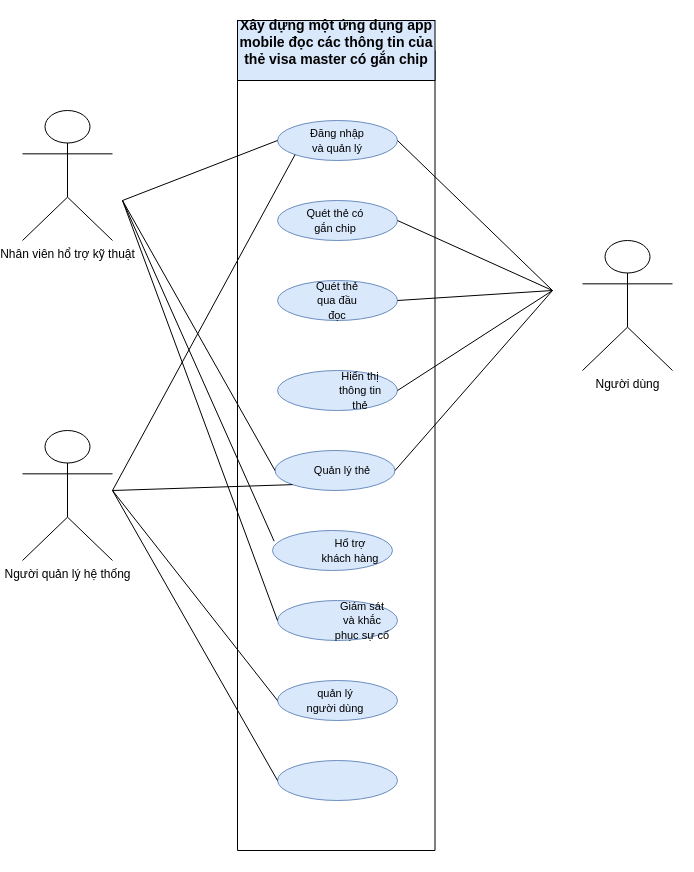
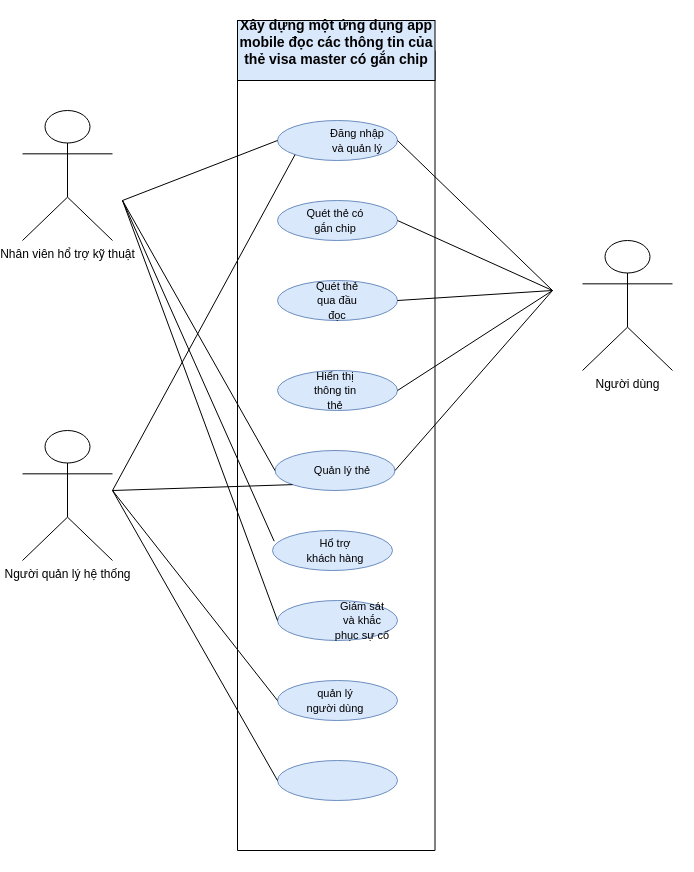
node "Đăng nhập và quản lý": moved (338, 141) -> (358, 141)
node "Hiển thị thông tin thẻ": moved (360, 391) -> (335, 391)
node "Hổ trợ khách hàng": moved (350, 551) -> (335, 551)
